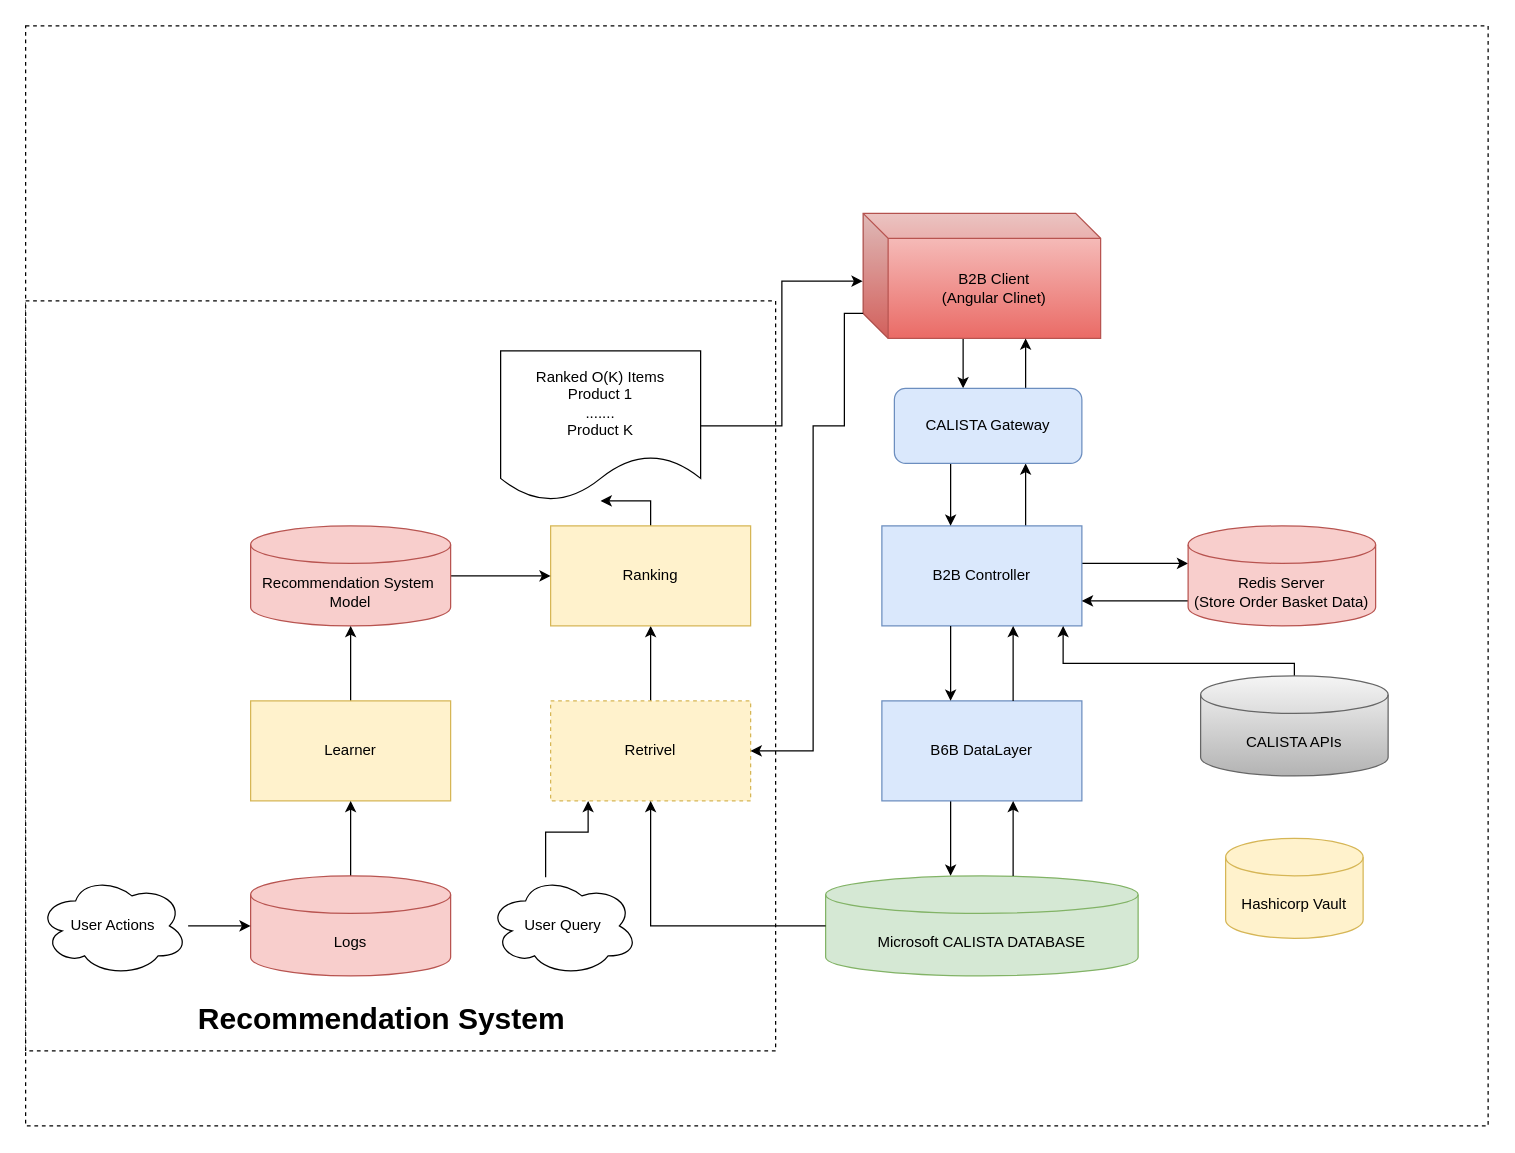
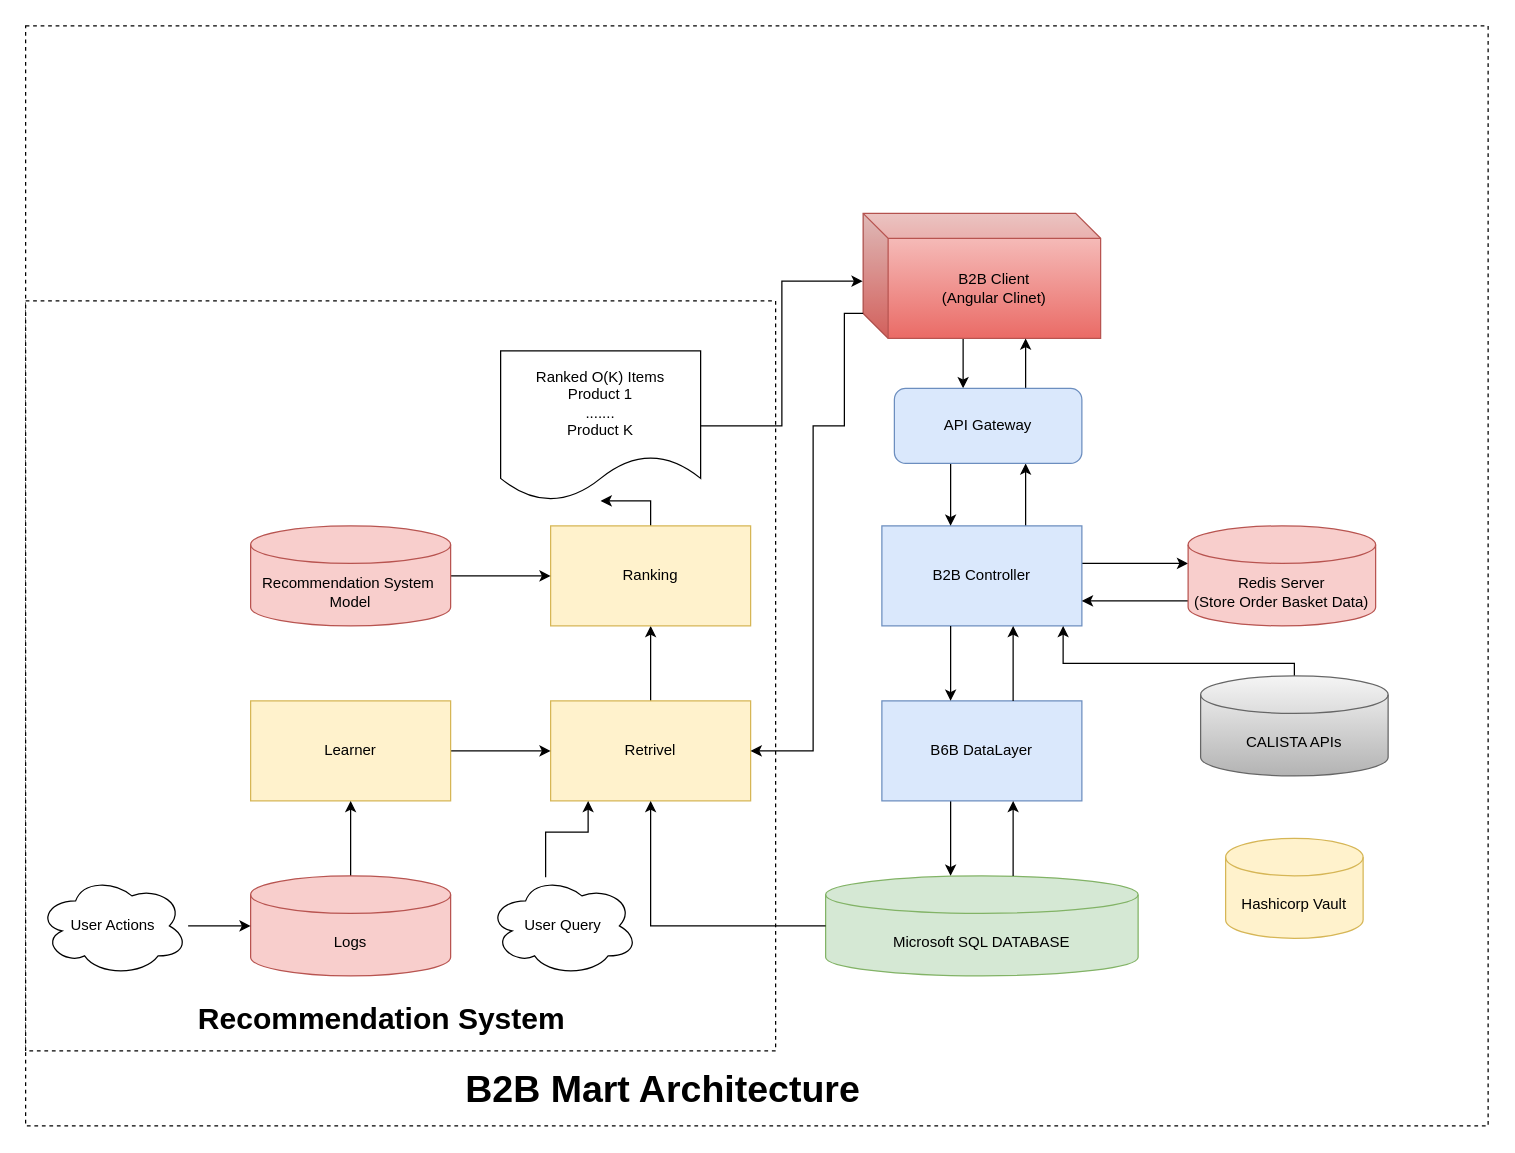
node "CALISTA Gateway": label "CALISTA Gateway" -> "API Gateway"
edge "Learner" -> "Recommendation System Model": now "Learner" -> "Retrivel"
node "Retrivel": style dashed -> solid
node "Microsoft CALISTA DATABASE": label "Microsoft CALISTA DATABASE" -> "Microsoft SQL DATABASE"
node "B2B Mart Architecture": added
